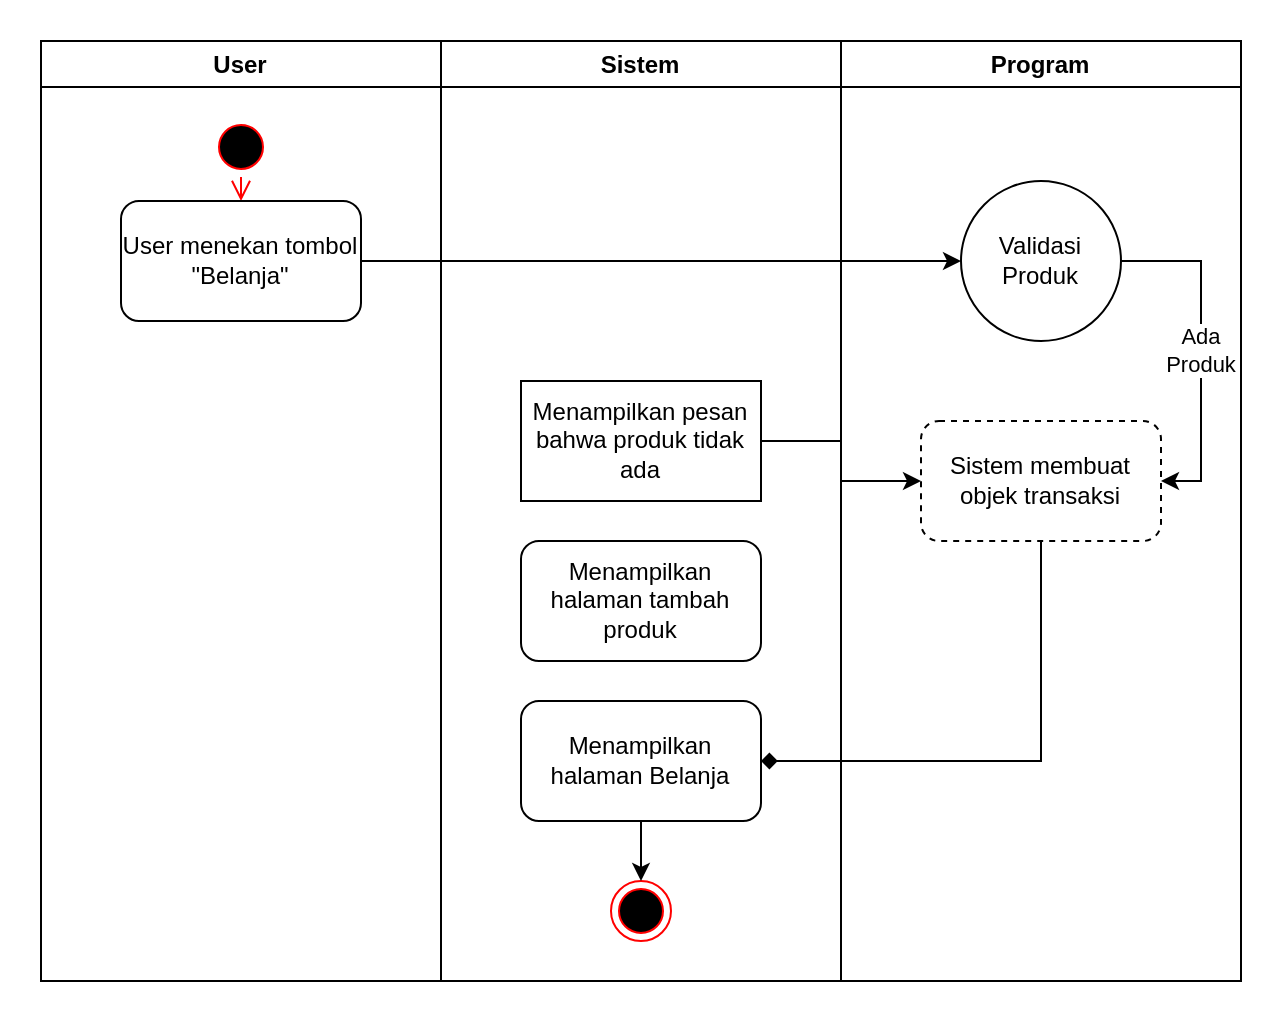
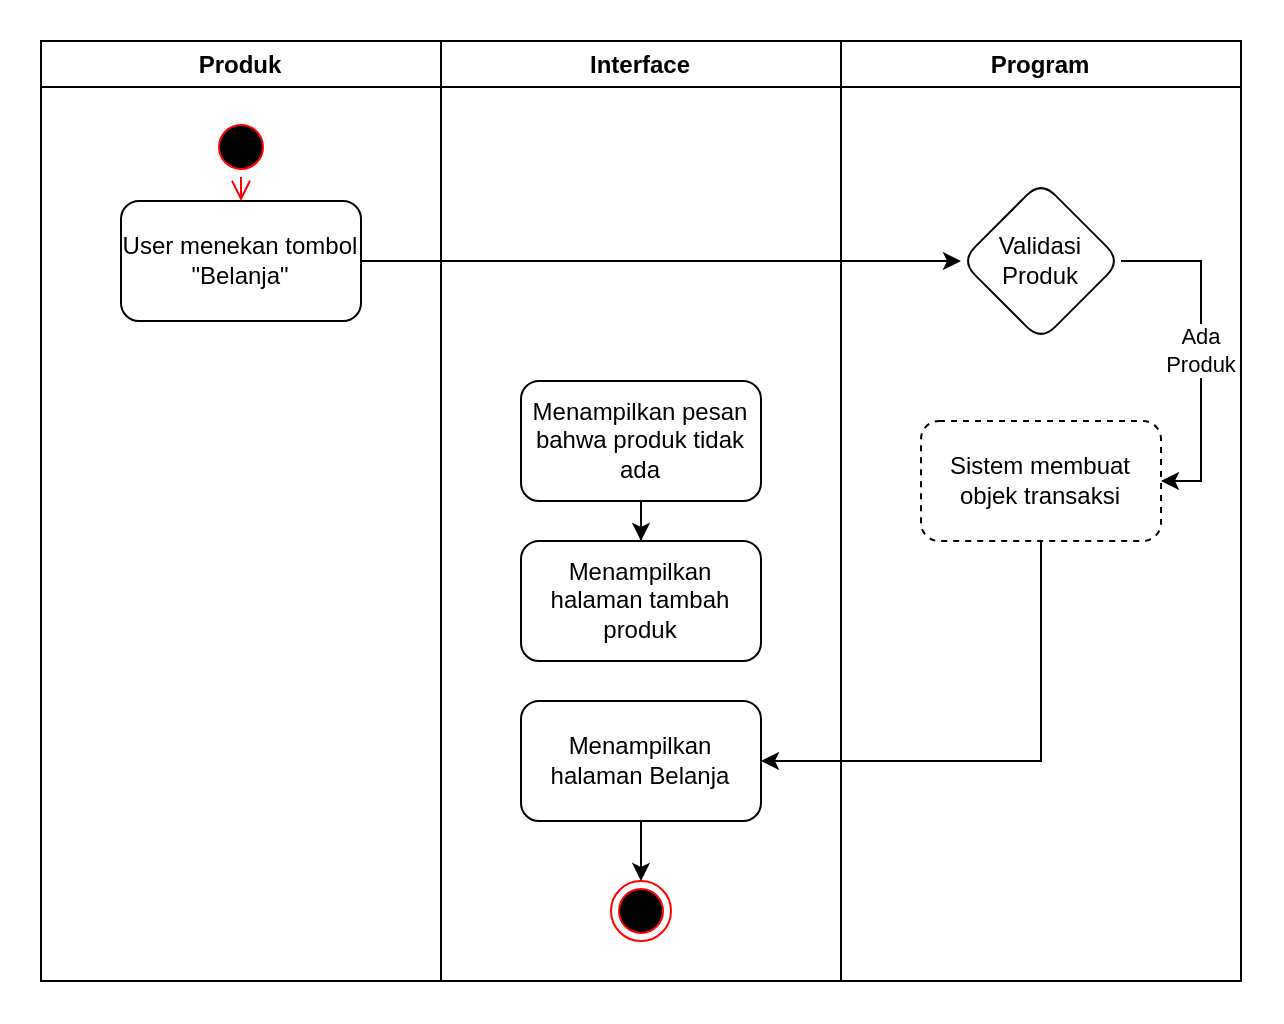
node "User": label "User" -> "Produk"
node "Sistem": label "Sistem" -> "Interface"
node "Validasi Produk": shape ellipse -> diamond
node "Menampilkan pesan bahwa produk tidak ada": shape rectangle -> rounded rectangle
edge "Menampilkan pesan bahwa produk tidak ada" -> "Sistem membuat objek transaksi": now "Menampilkan pesan bahwa produk tidak ada" -> "Menampilkan halaman tambah produk"
edge "Sistem membuat objek transaksi" -> "Menampilkan halaman Belanja": arrowhead diamond -> classic
